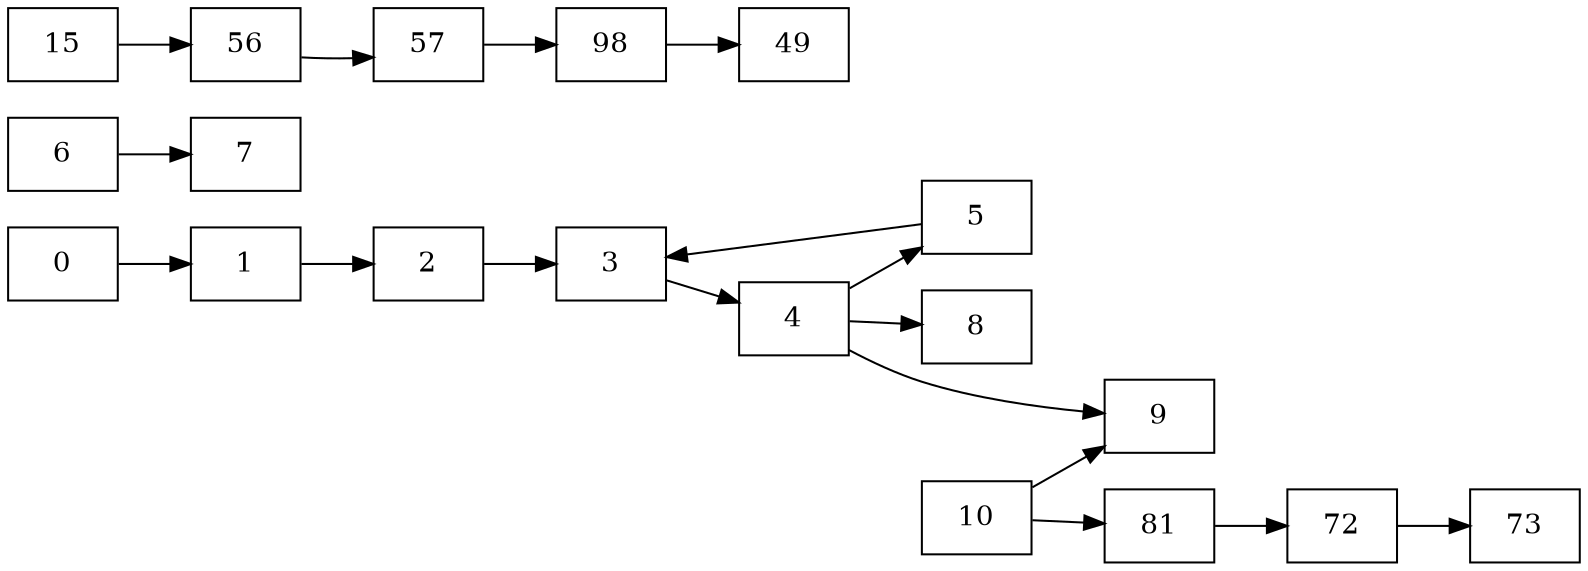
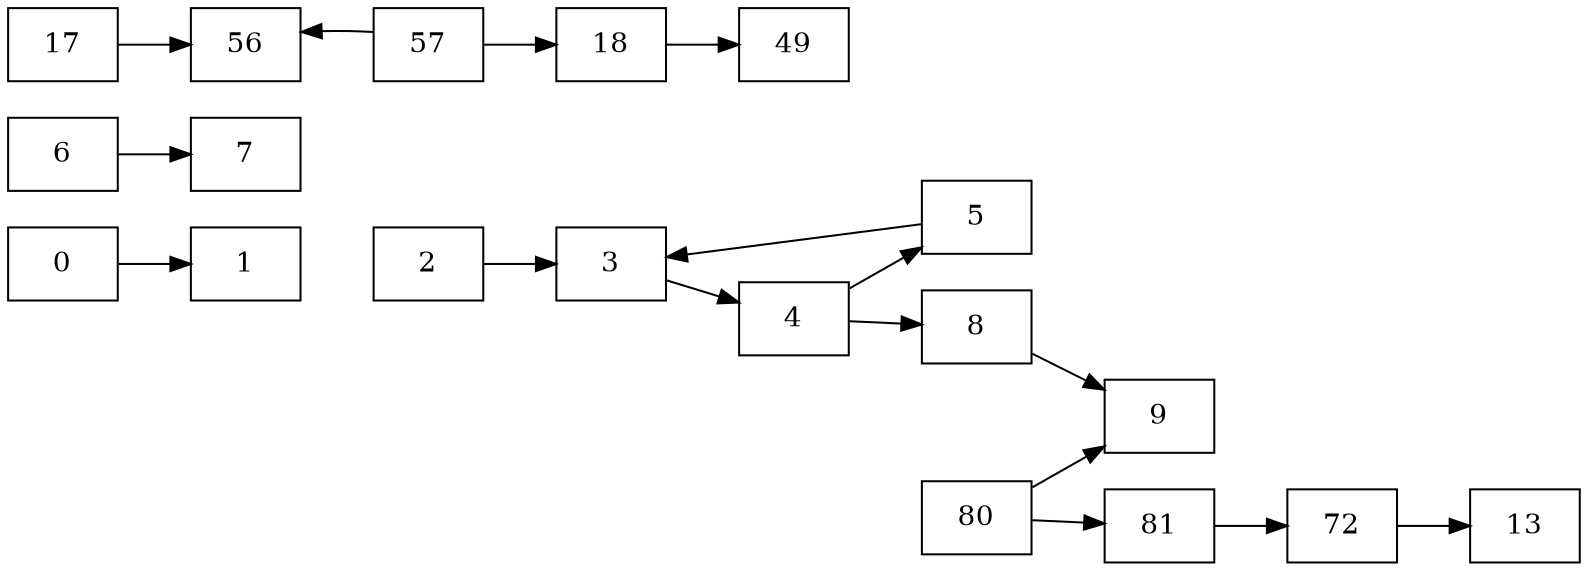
node "15": label "15" -> "17"
node "98": label "98" -> "18"
edge "56" -> "57": reversed
edge "1" -> "2": removed
edge "4" -> "9": now "8" -> "9"
node "10": label "10" -> "80"
node "73": label "73" -> "13"
